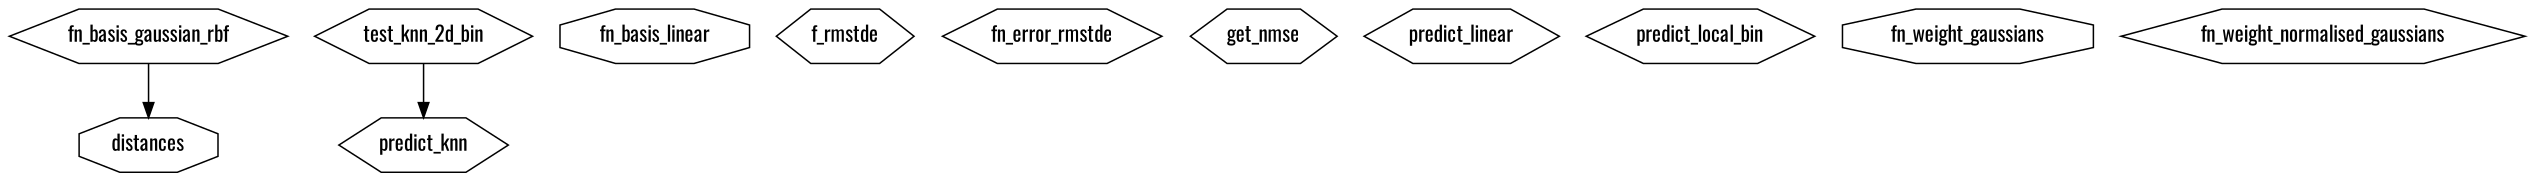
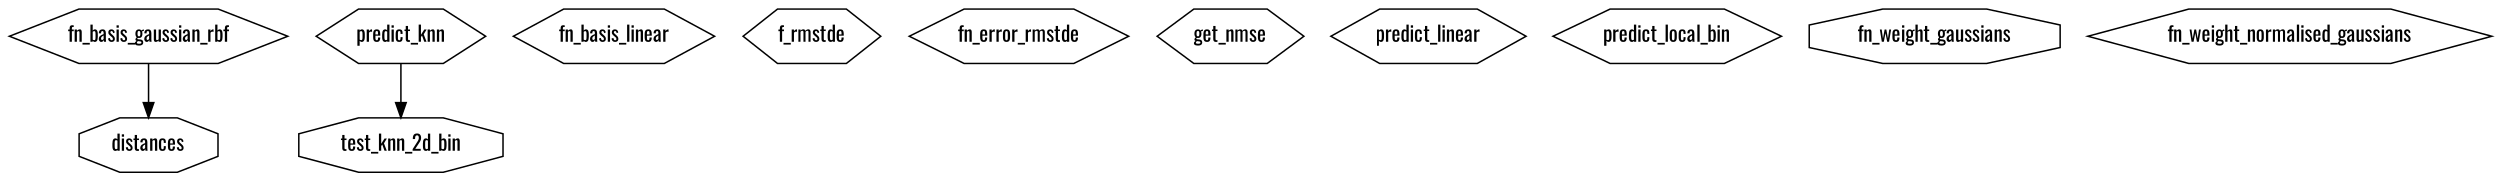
node "test_knn_2d_bin": shape hexagon -> octagon
node "fn_basis_linear": shape octagon -> hexagon
edge "test_knn_2d_bin" -> "predict_knn": reversed
